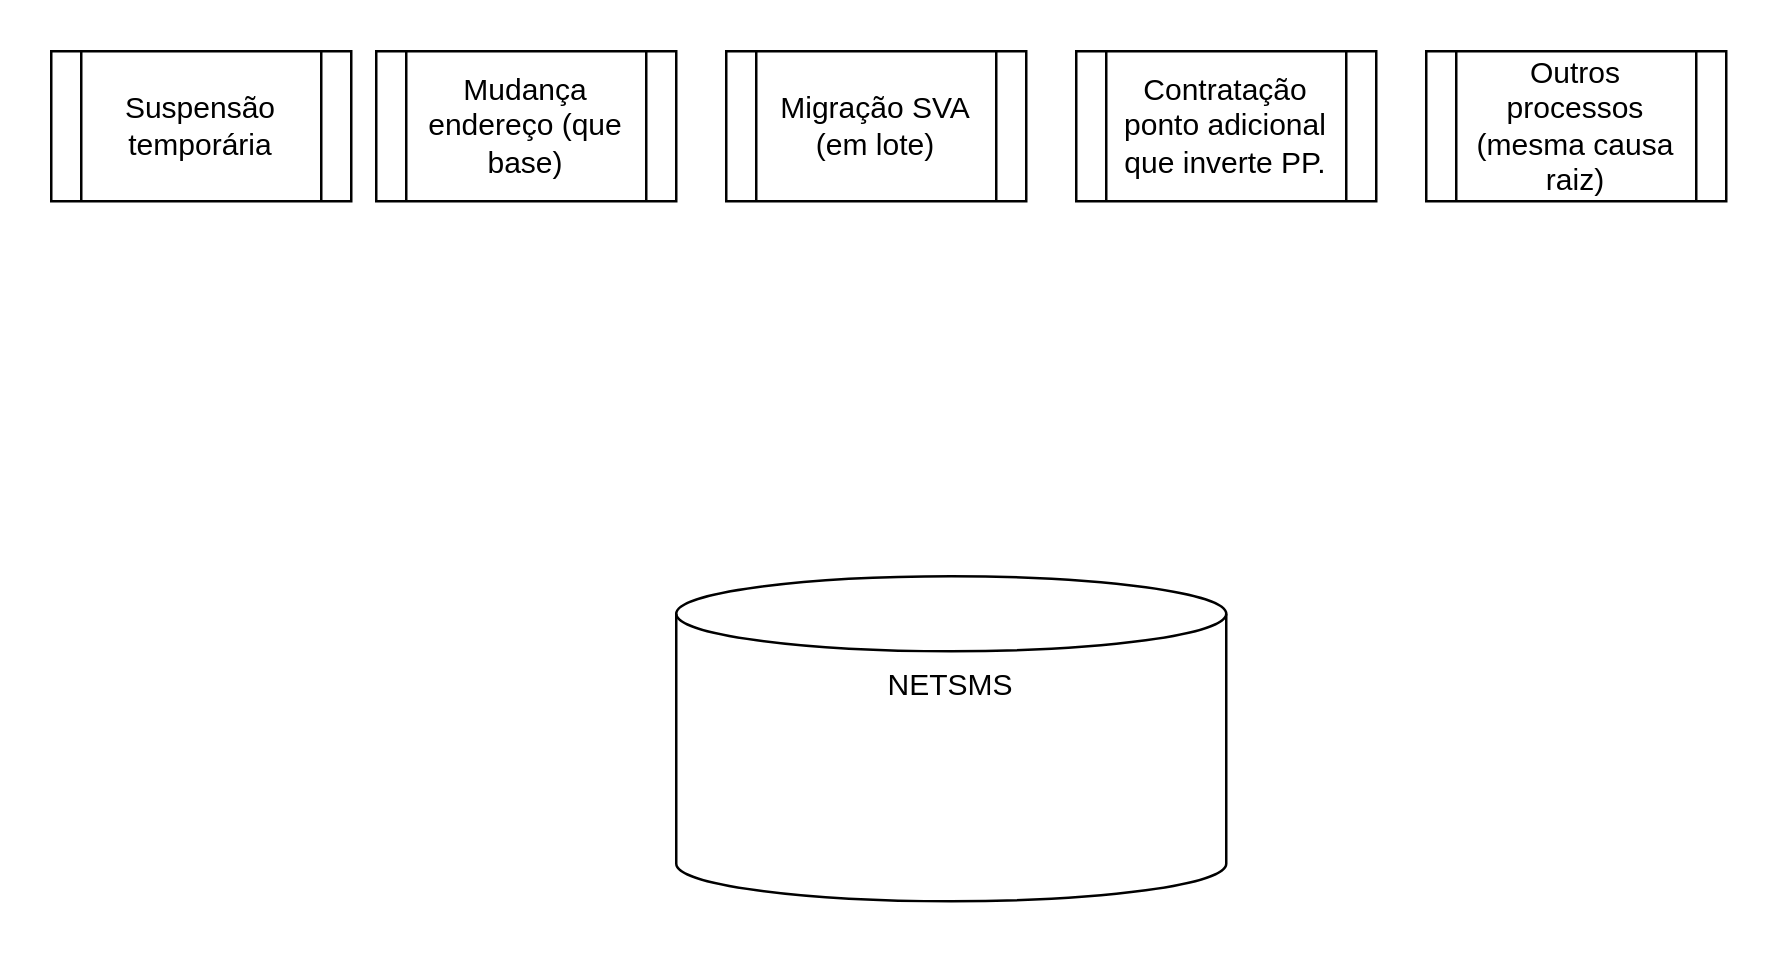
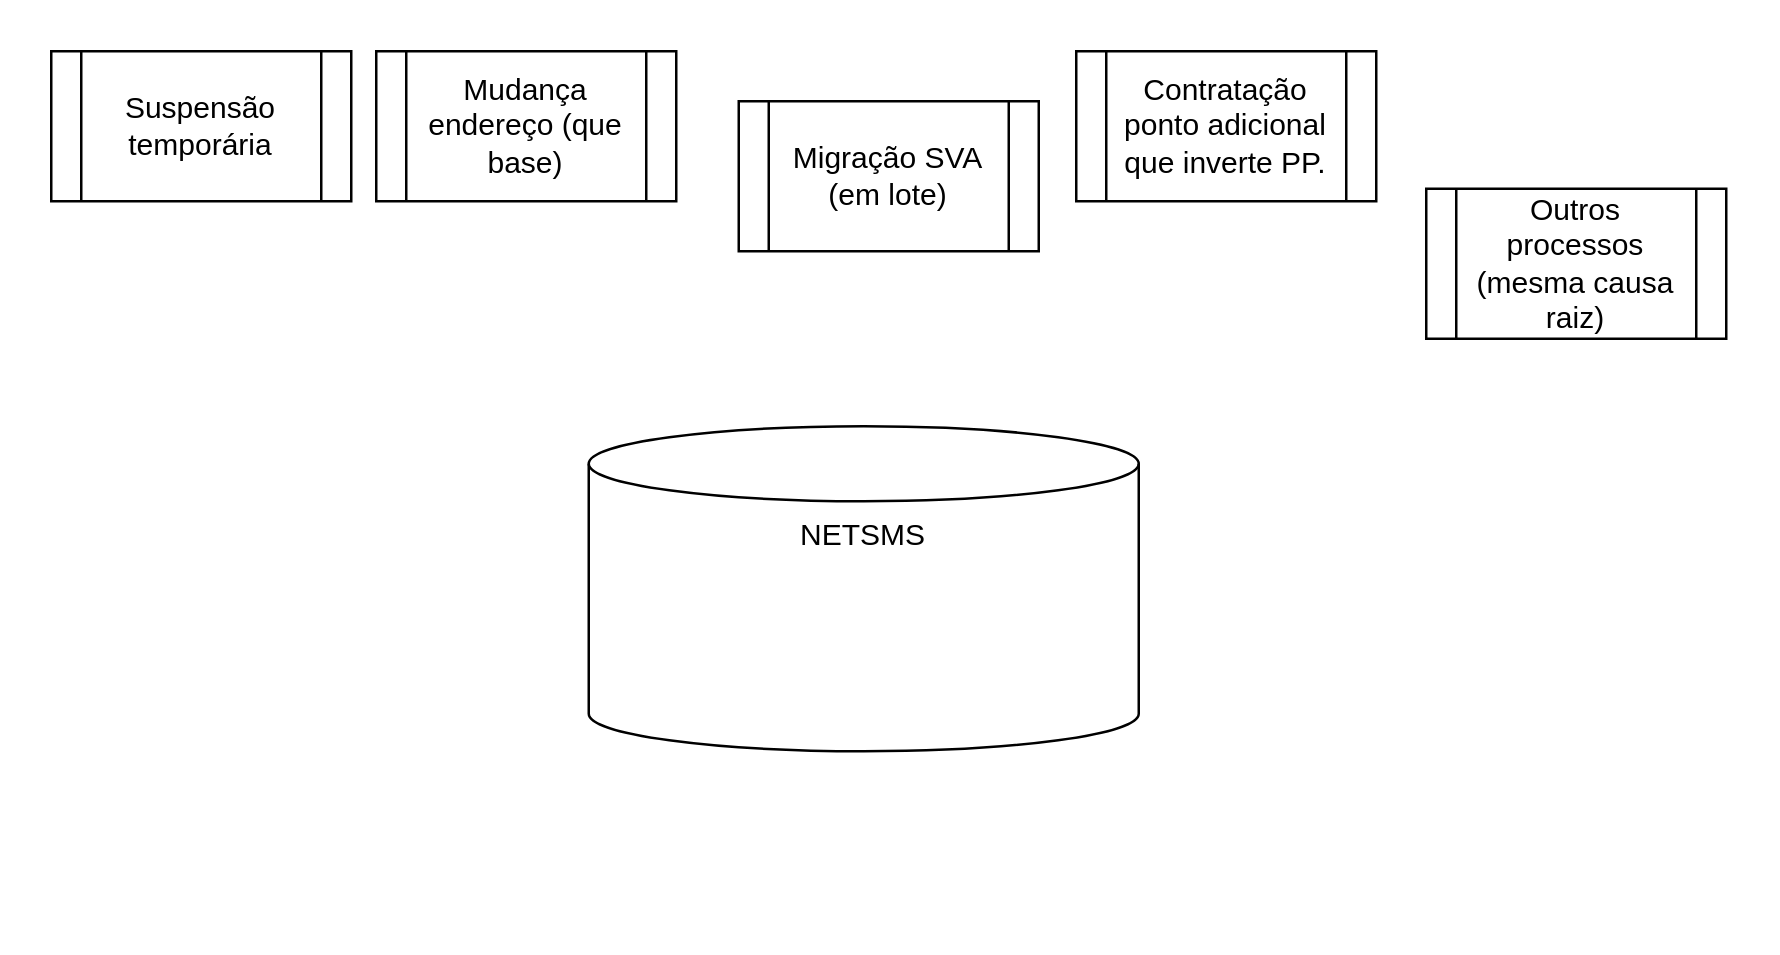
node "Migração SVA (em lote)": moved (876, 126) -> (889, 176)
node "Outros processos (mesma causa raiz)": moved (1576, 126) -> (1576, 264)
node "NETSMS": moved (951, 739) -> (864, 589)
